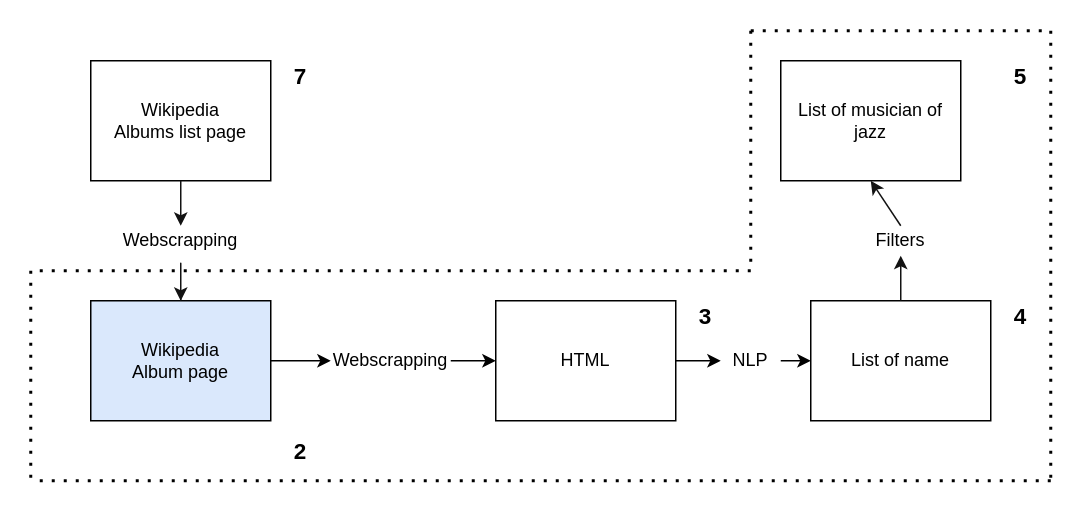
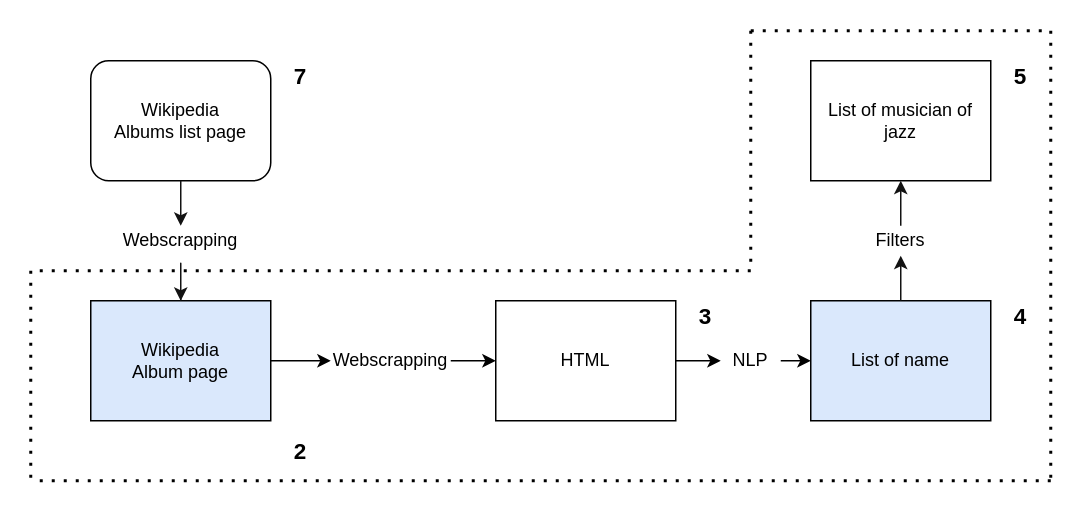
node "Wikipedia Albums list page": shape rectangle -> rounded rectangle
node "List of musician of jazz": moved (871, 121) -> (901, 121)
node "List of name": fillcolor #ffffff -> #dae8fc
